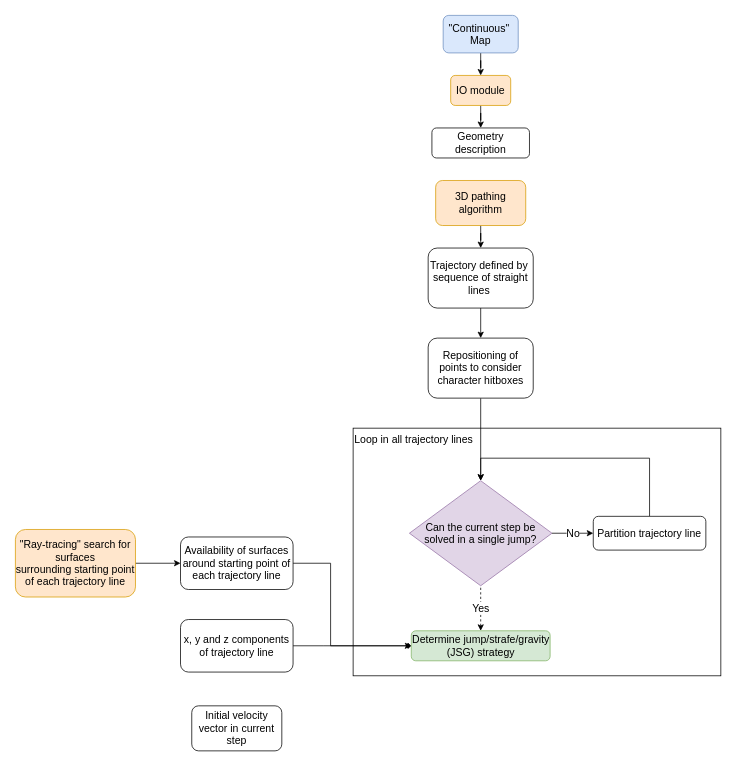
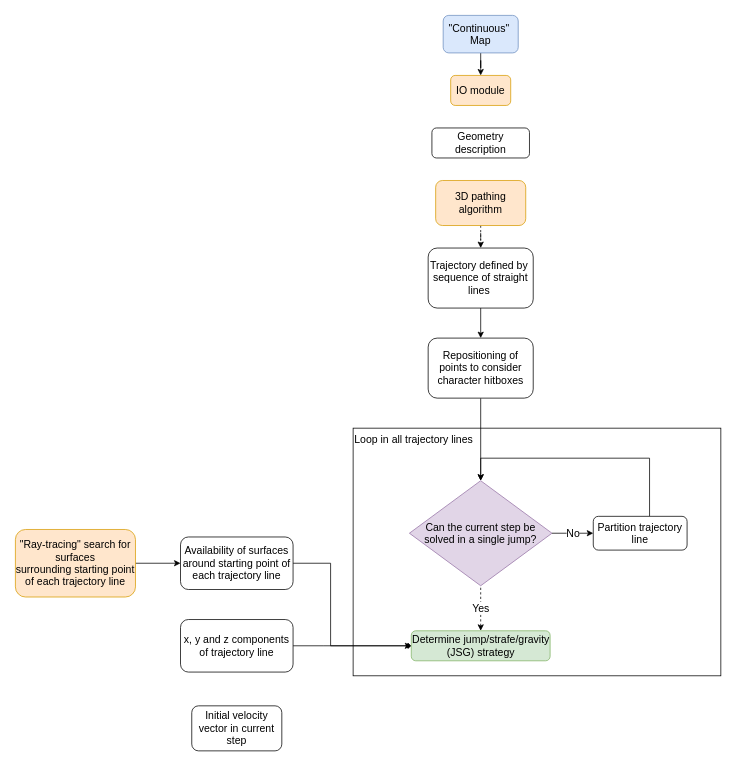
edge "IO module" -> "Geometry description": removed
edge "3D pathing algorithm" -> "Trajectory defined by sequence of straight lines": style solid -> dashed
node "Partition trajectory line": size 113x34 -> 94x34
